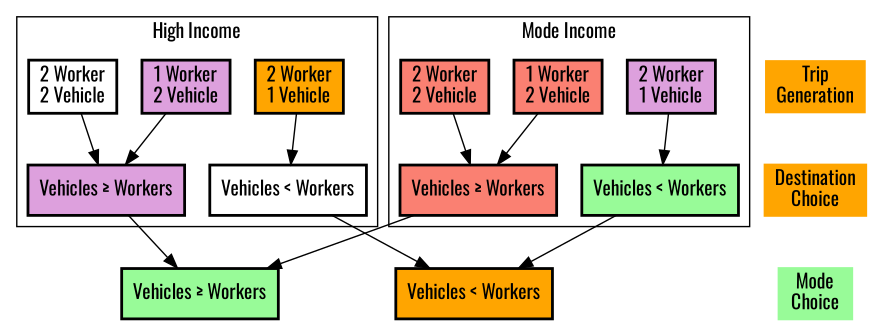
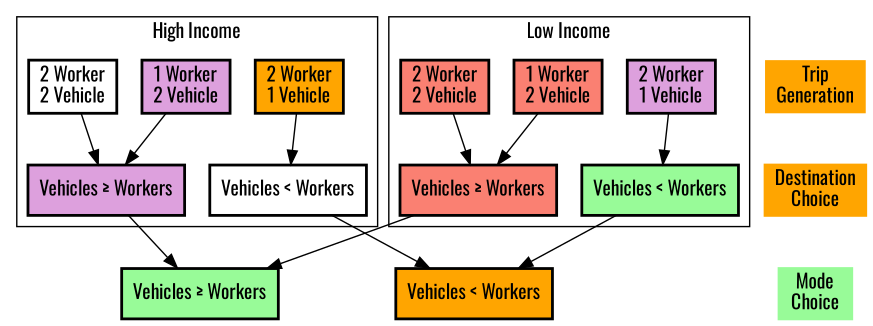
cluster "Mode Income": label "Mode Income" -> "Low Income"
